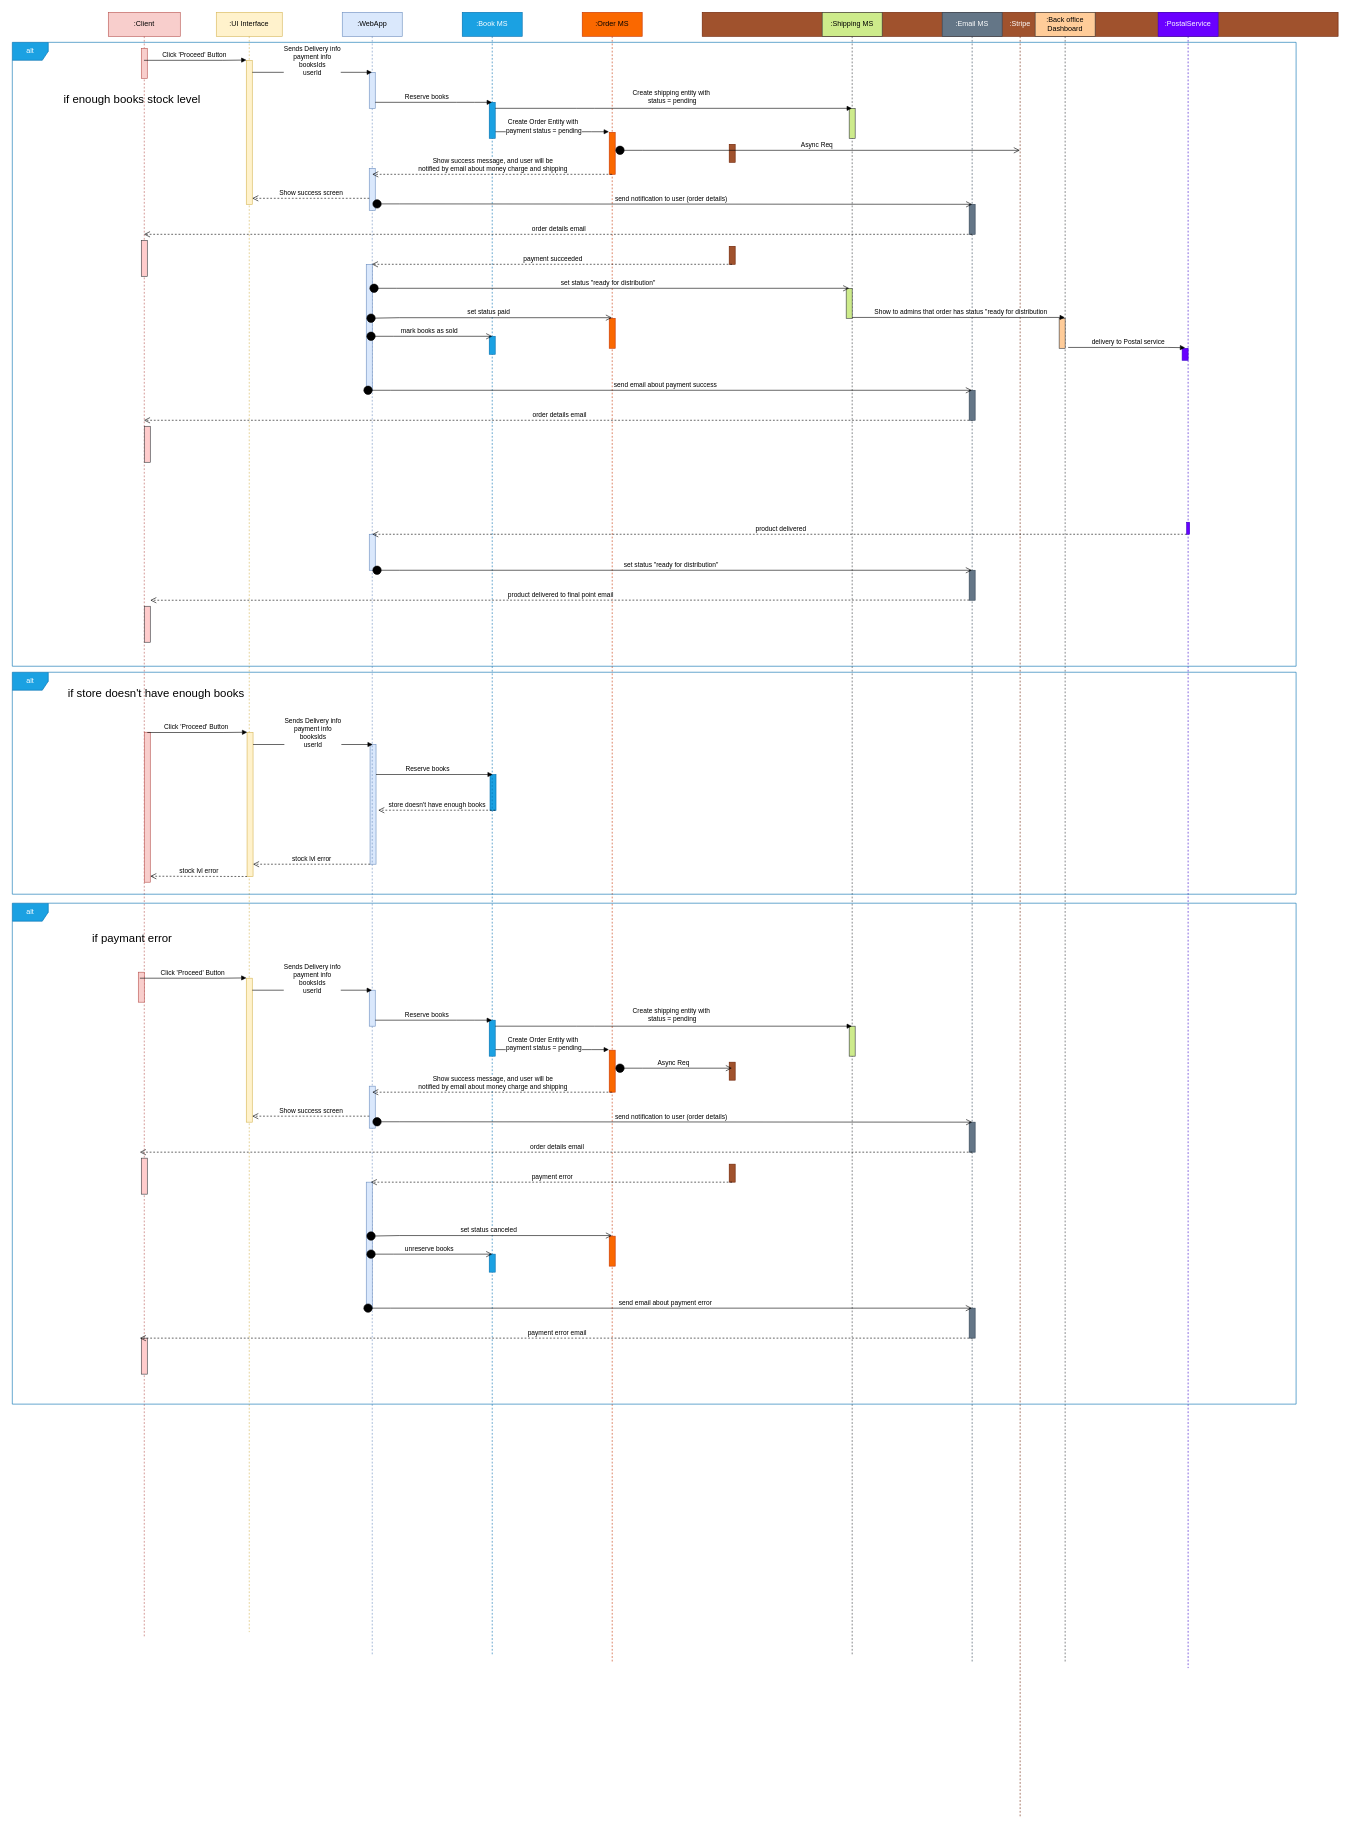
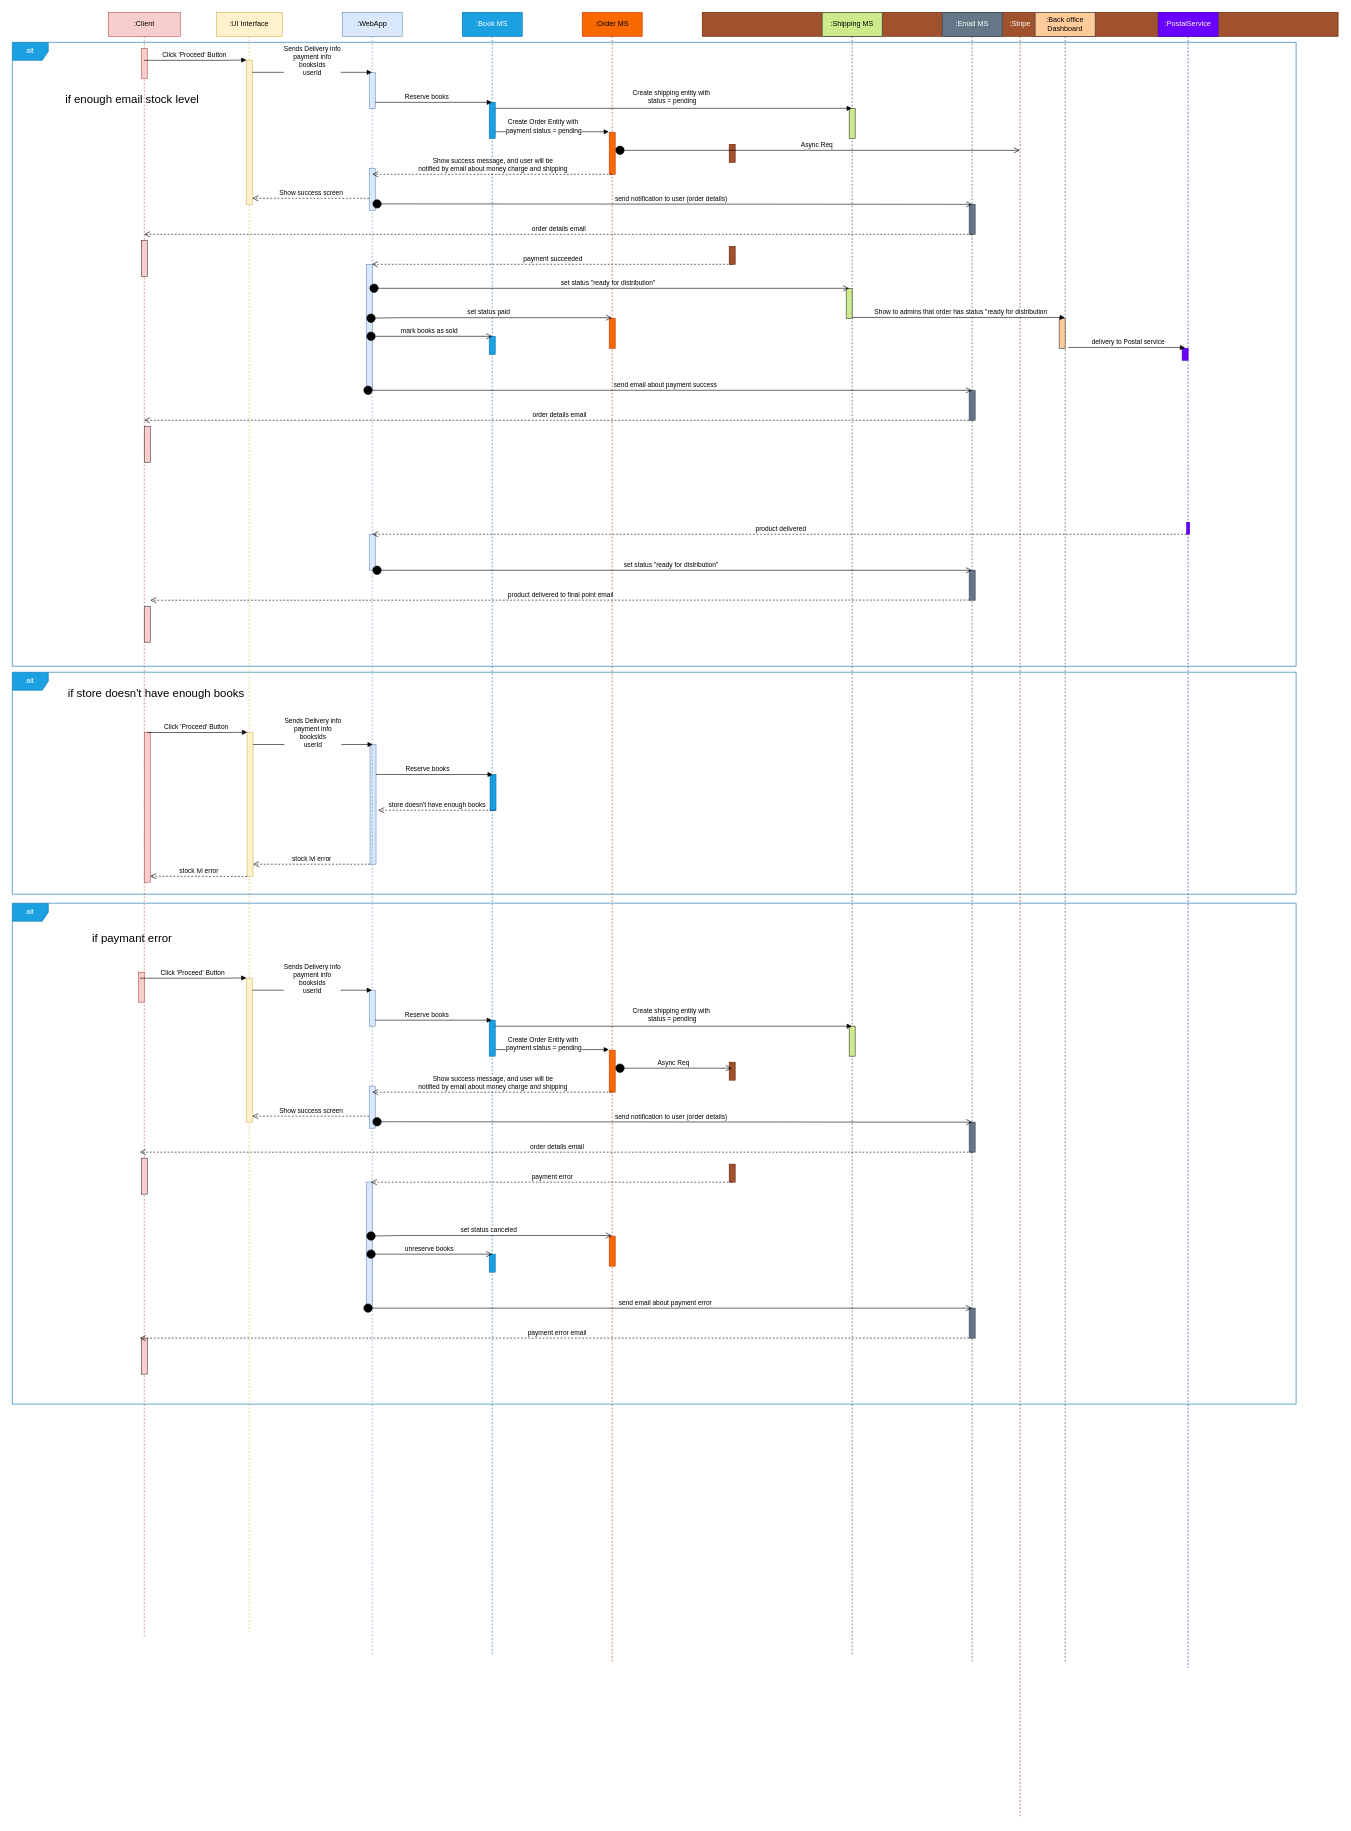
node "if enough books stock level": label "if enough books stock level" -> "if enough email stock level"
